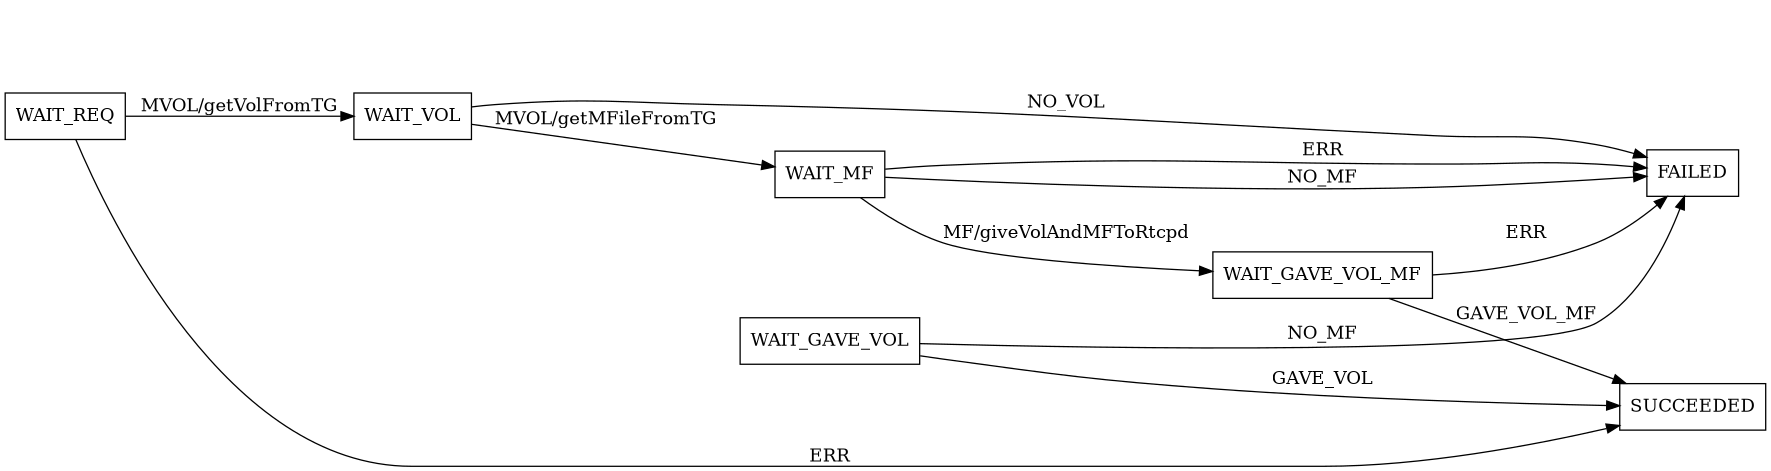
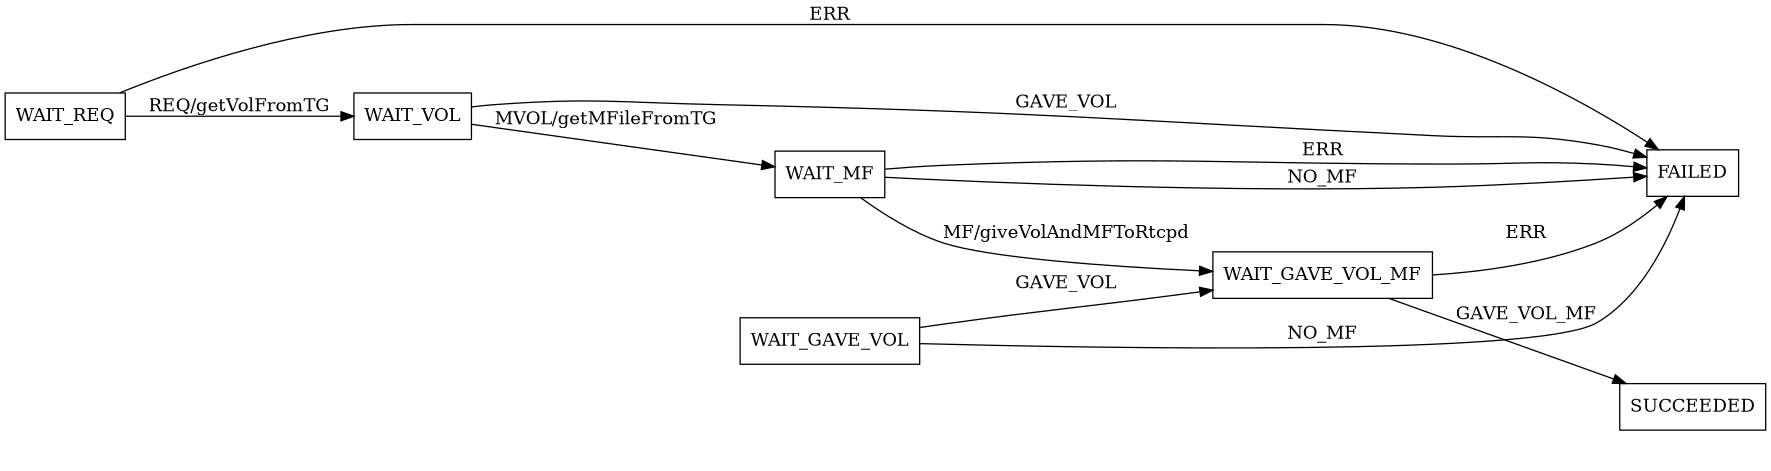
edge "WAIT_VOL" -> "FAILED": label "NO_VOL" -> "GAVE_VOL"
edge "WAIT_REQ" -> "WAIT_VOL": label "MVOL/getVolFromTG" -> "REQ/getVolFromTG"
edge "WAIT_GAVE_VOL" -> "SUCCEEDED": now "WAIT_GAVE_VOL" -> "WAIT_GAVE_VOL_MF"
edge "WAIT_REQ" -> "SUCCEEDED": now "WAIT_REQ" -> "FAILED"
